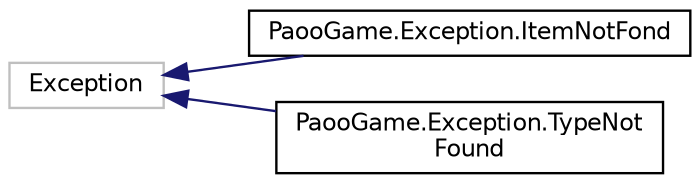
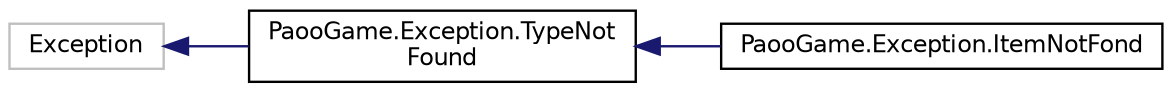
edge "PaooGame.Exception.ItemNotFond" -> "Exception": now "PaooGame.Exception.ItemNotFond" -> "PaooGame.Exception.TypeNot Found"
